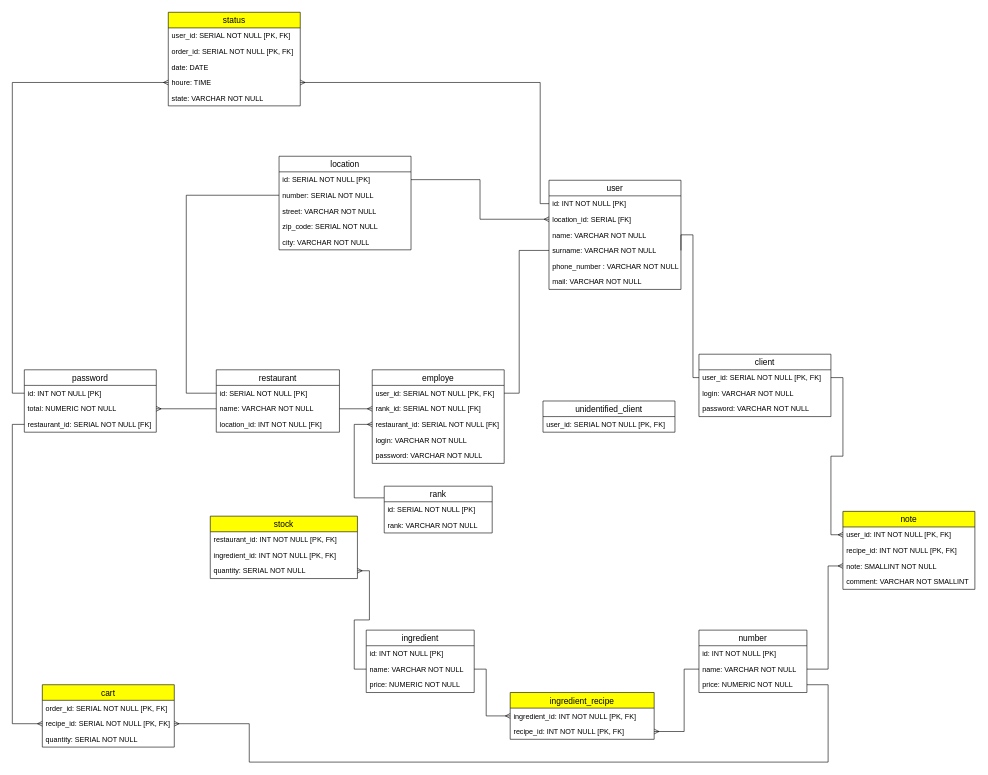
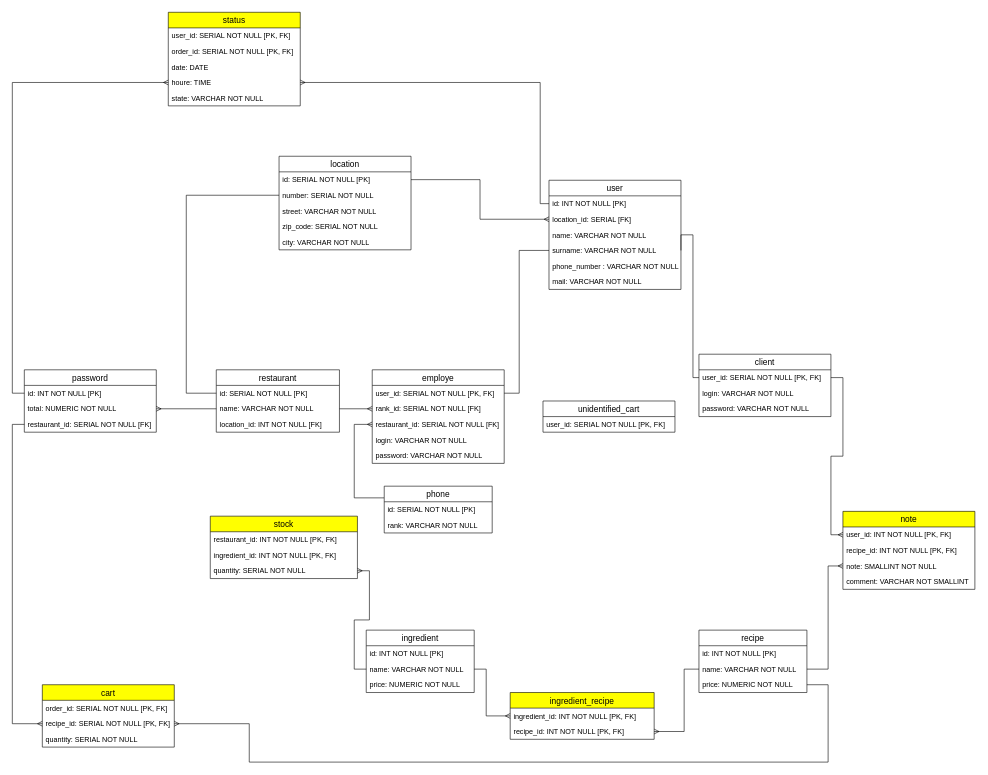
node "unidentified_client": label "unidentified_client" -> "unidentified_cart"
node "rank": label "rank" -> "phone"
node "number": label "number" -> "recipe"
